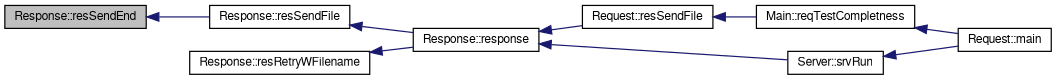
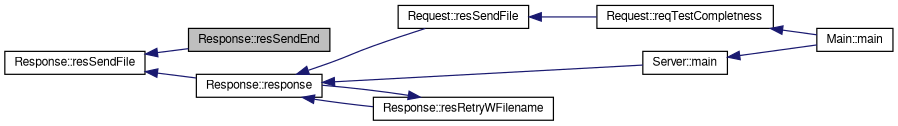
edge "Response::resSendFile" -> "Response::resSendEnd": reversed
node "Main::reqTestCompletness": label "Main::reqTestCompletness" -> "Request::reqTestCompletness"
node "Request::main": label "Request::main" -> "Main::main"
node "Server::srvRun": label "Server::srvRun" -> "Server::main"
edge "Response::resRetryWFilename" -> "Response::response": added
